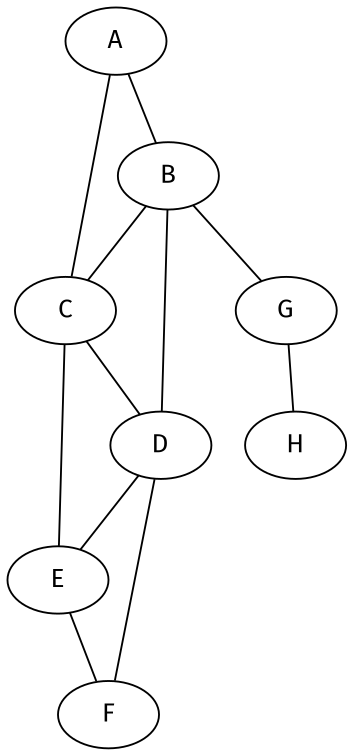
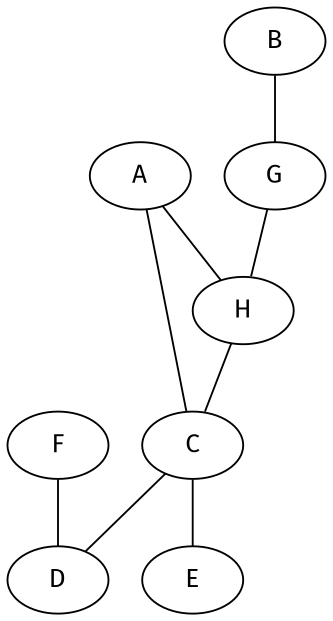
edge "A" -- "B": now "A" -- "H"
edge "B" -- "C": now "H" -- "C"
edge "B" -- "D": removed
edge "D" -- "E": removed
edge "E" -- "F": removed
